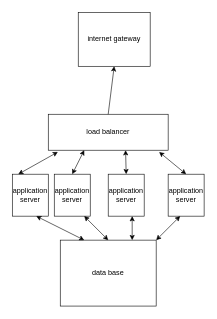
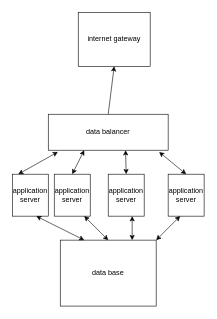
node "load balancer": label "load balancer" -> "data balancer"
